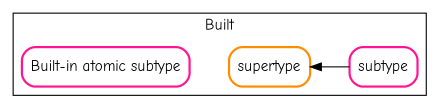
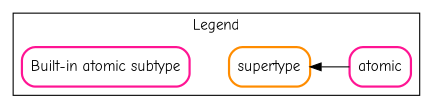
cluster "Built": label "Built" -> "Legend"
node "subtype": label "subtype" -> "atomic"
